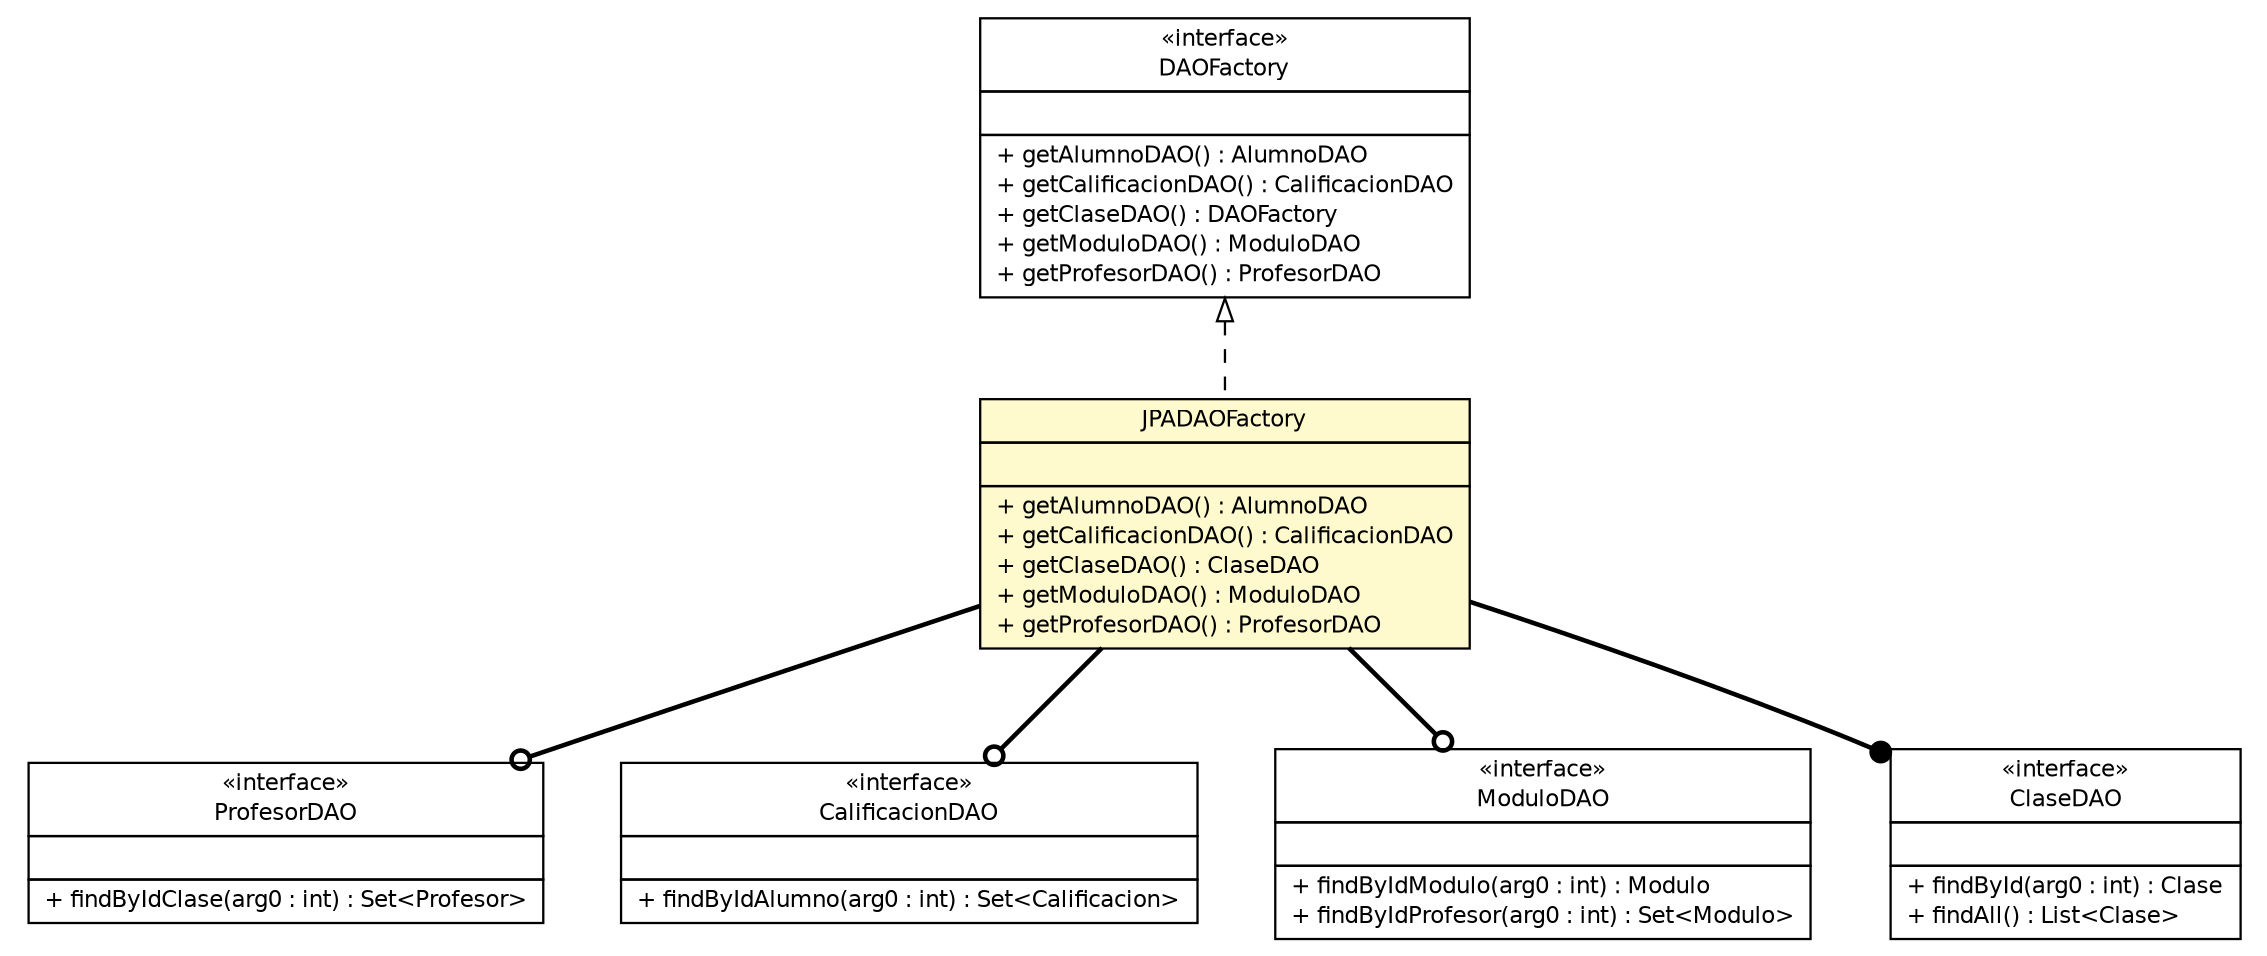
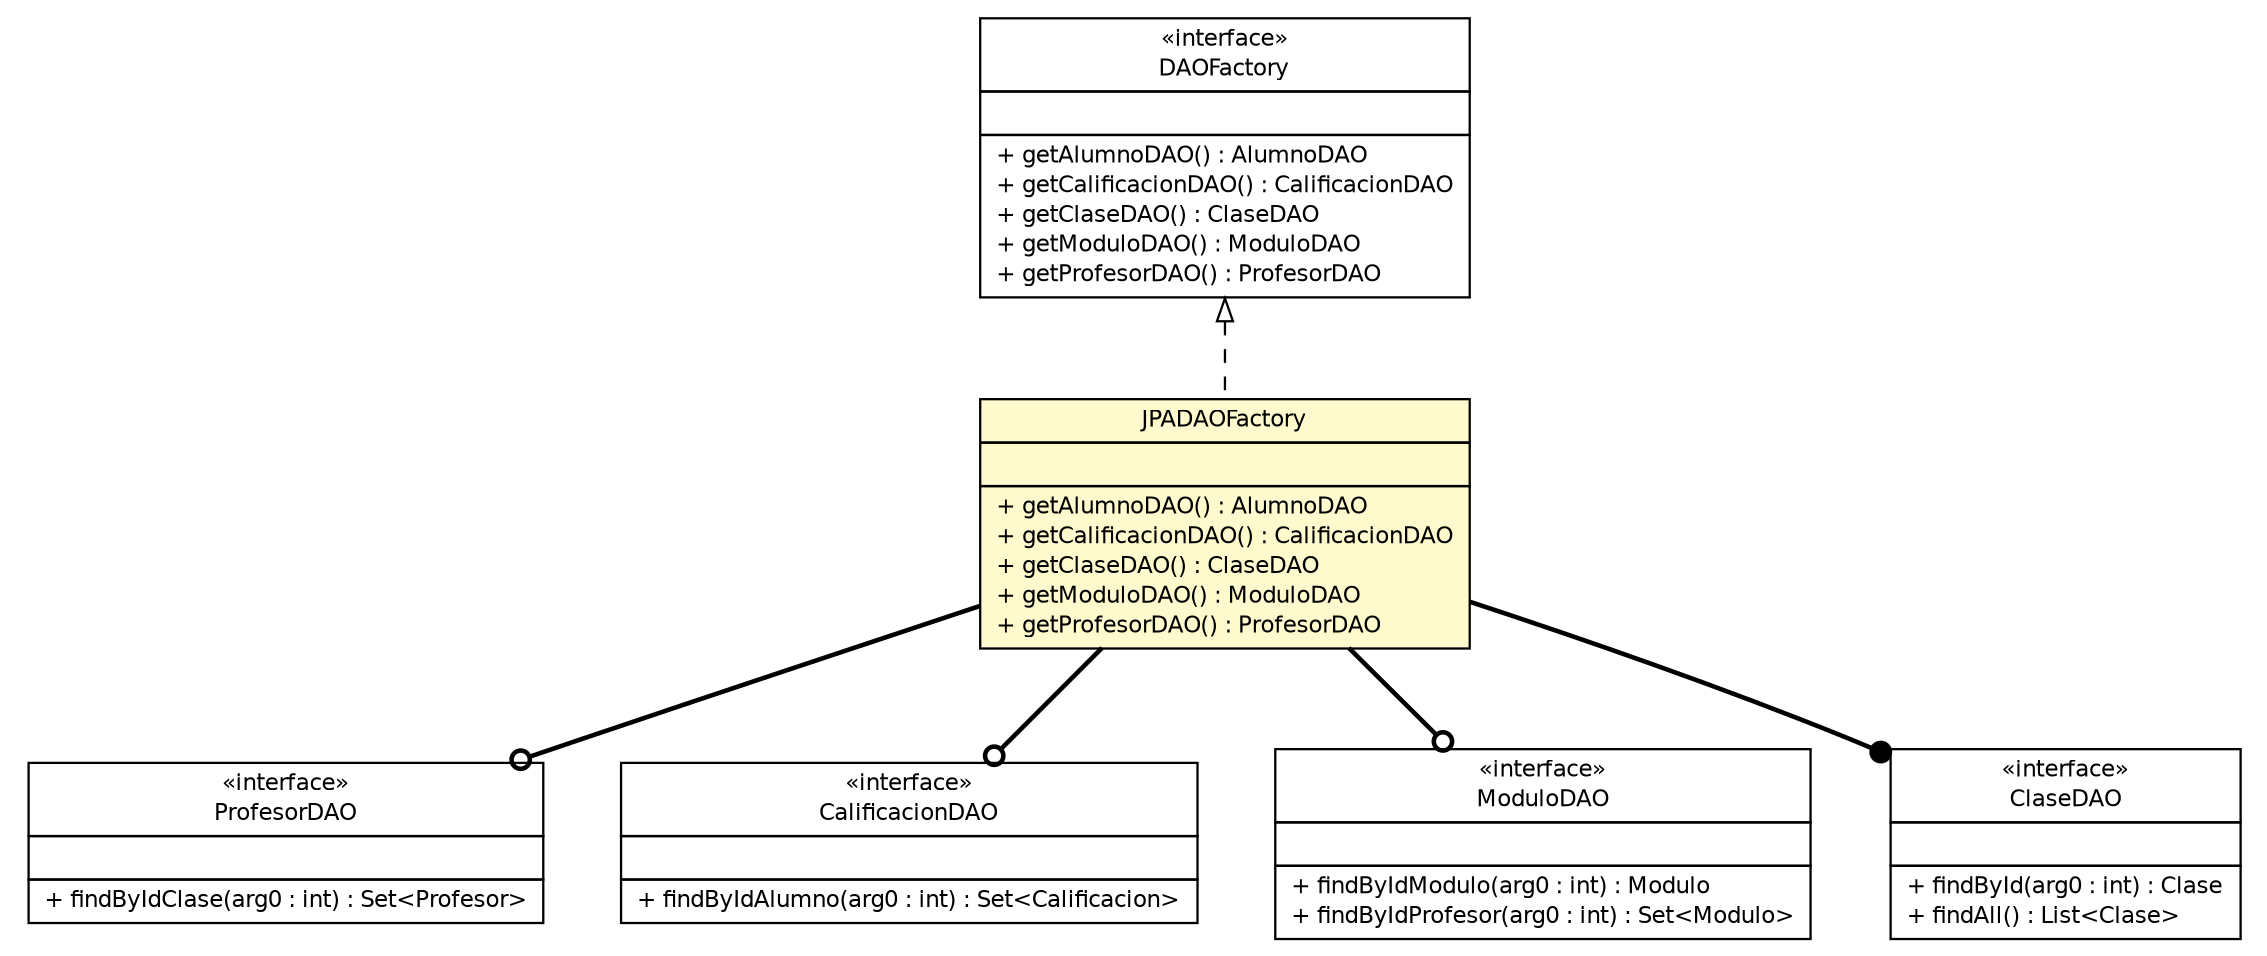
node "DAOFactory": text "+ getClaseDAO() : DAOFactory" -> "+ getClaseDAO() : ClaseDAO"
